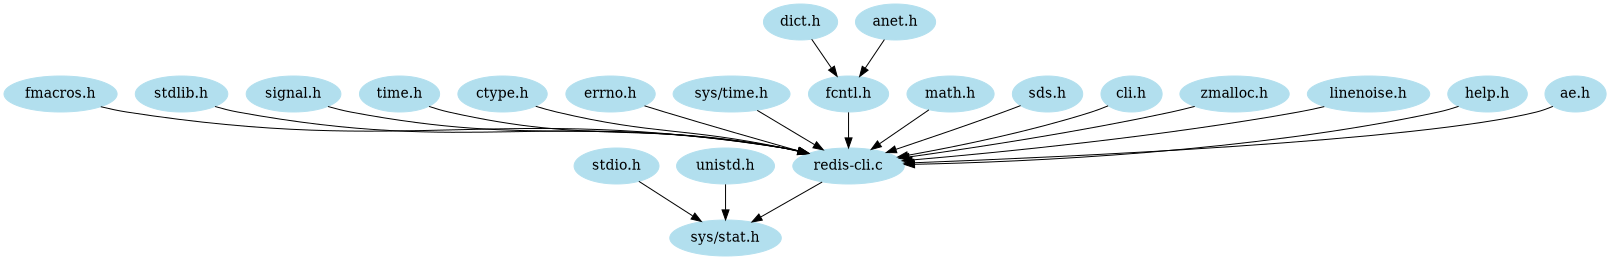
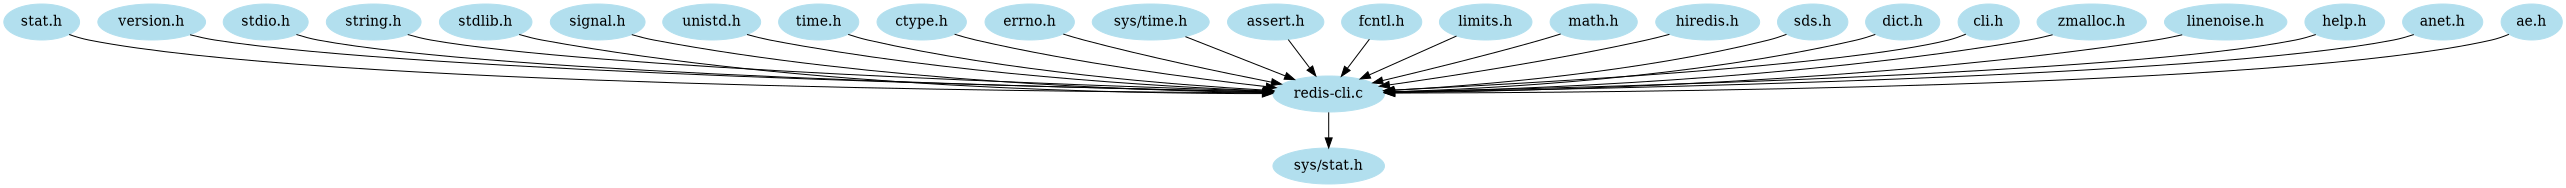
node "version.h": added
node "string.h": added
node "assert.h": added
node "limits.h": added
node "hiredis.h": added
edge "dict.h" -> "fcntl.h": now "dict.h" -> "redis-cli.c"
edge "anet.h" -> "fcntl.h": now "anet.h" -> "redis-cli.c"
node "fmacros.h": label "fmacros.h" -> "stat.h"
edge "unistd.h" -> "sys/stat.h": now "unistd.h" -> "redis-cli.c"
edge "stdio.h" -> "sys/stat.h": now "stdio.h" -> "redis-cli.c"
